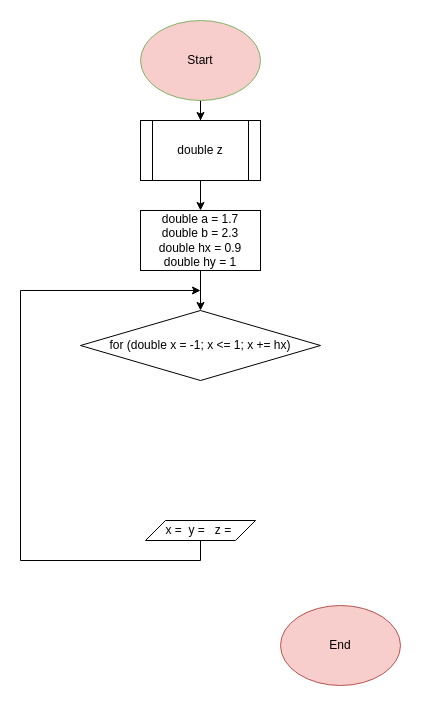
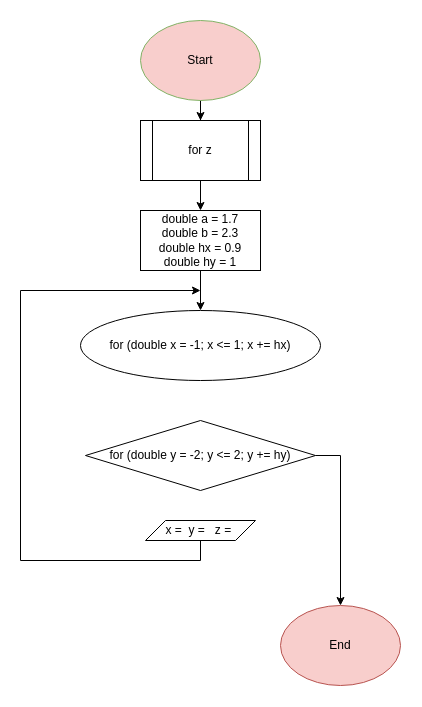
node "double z": label "double z" -> "for z"
node "for (double x = -1; x <= 1; x += hx)": shape diamond -> ellipse
node "for (double y = -2; y <= 2; y += hy)": added
edge "for (double y = -2; y <= 2; y += hy)" -> "End": added
